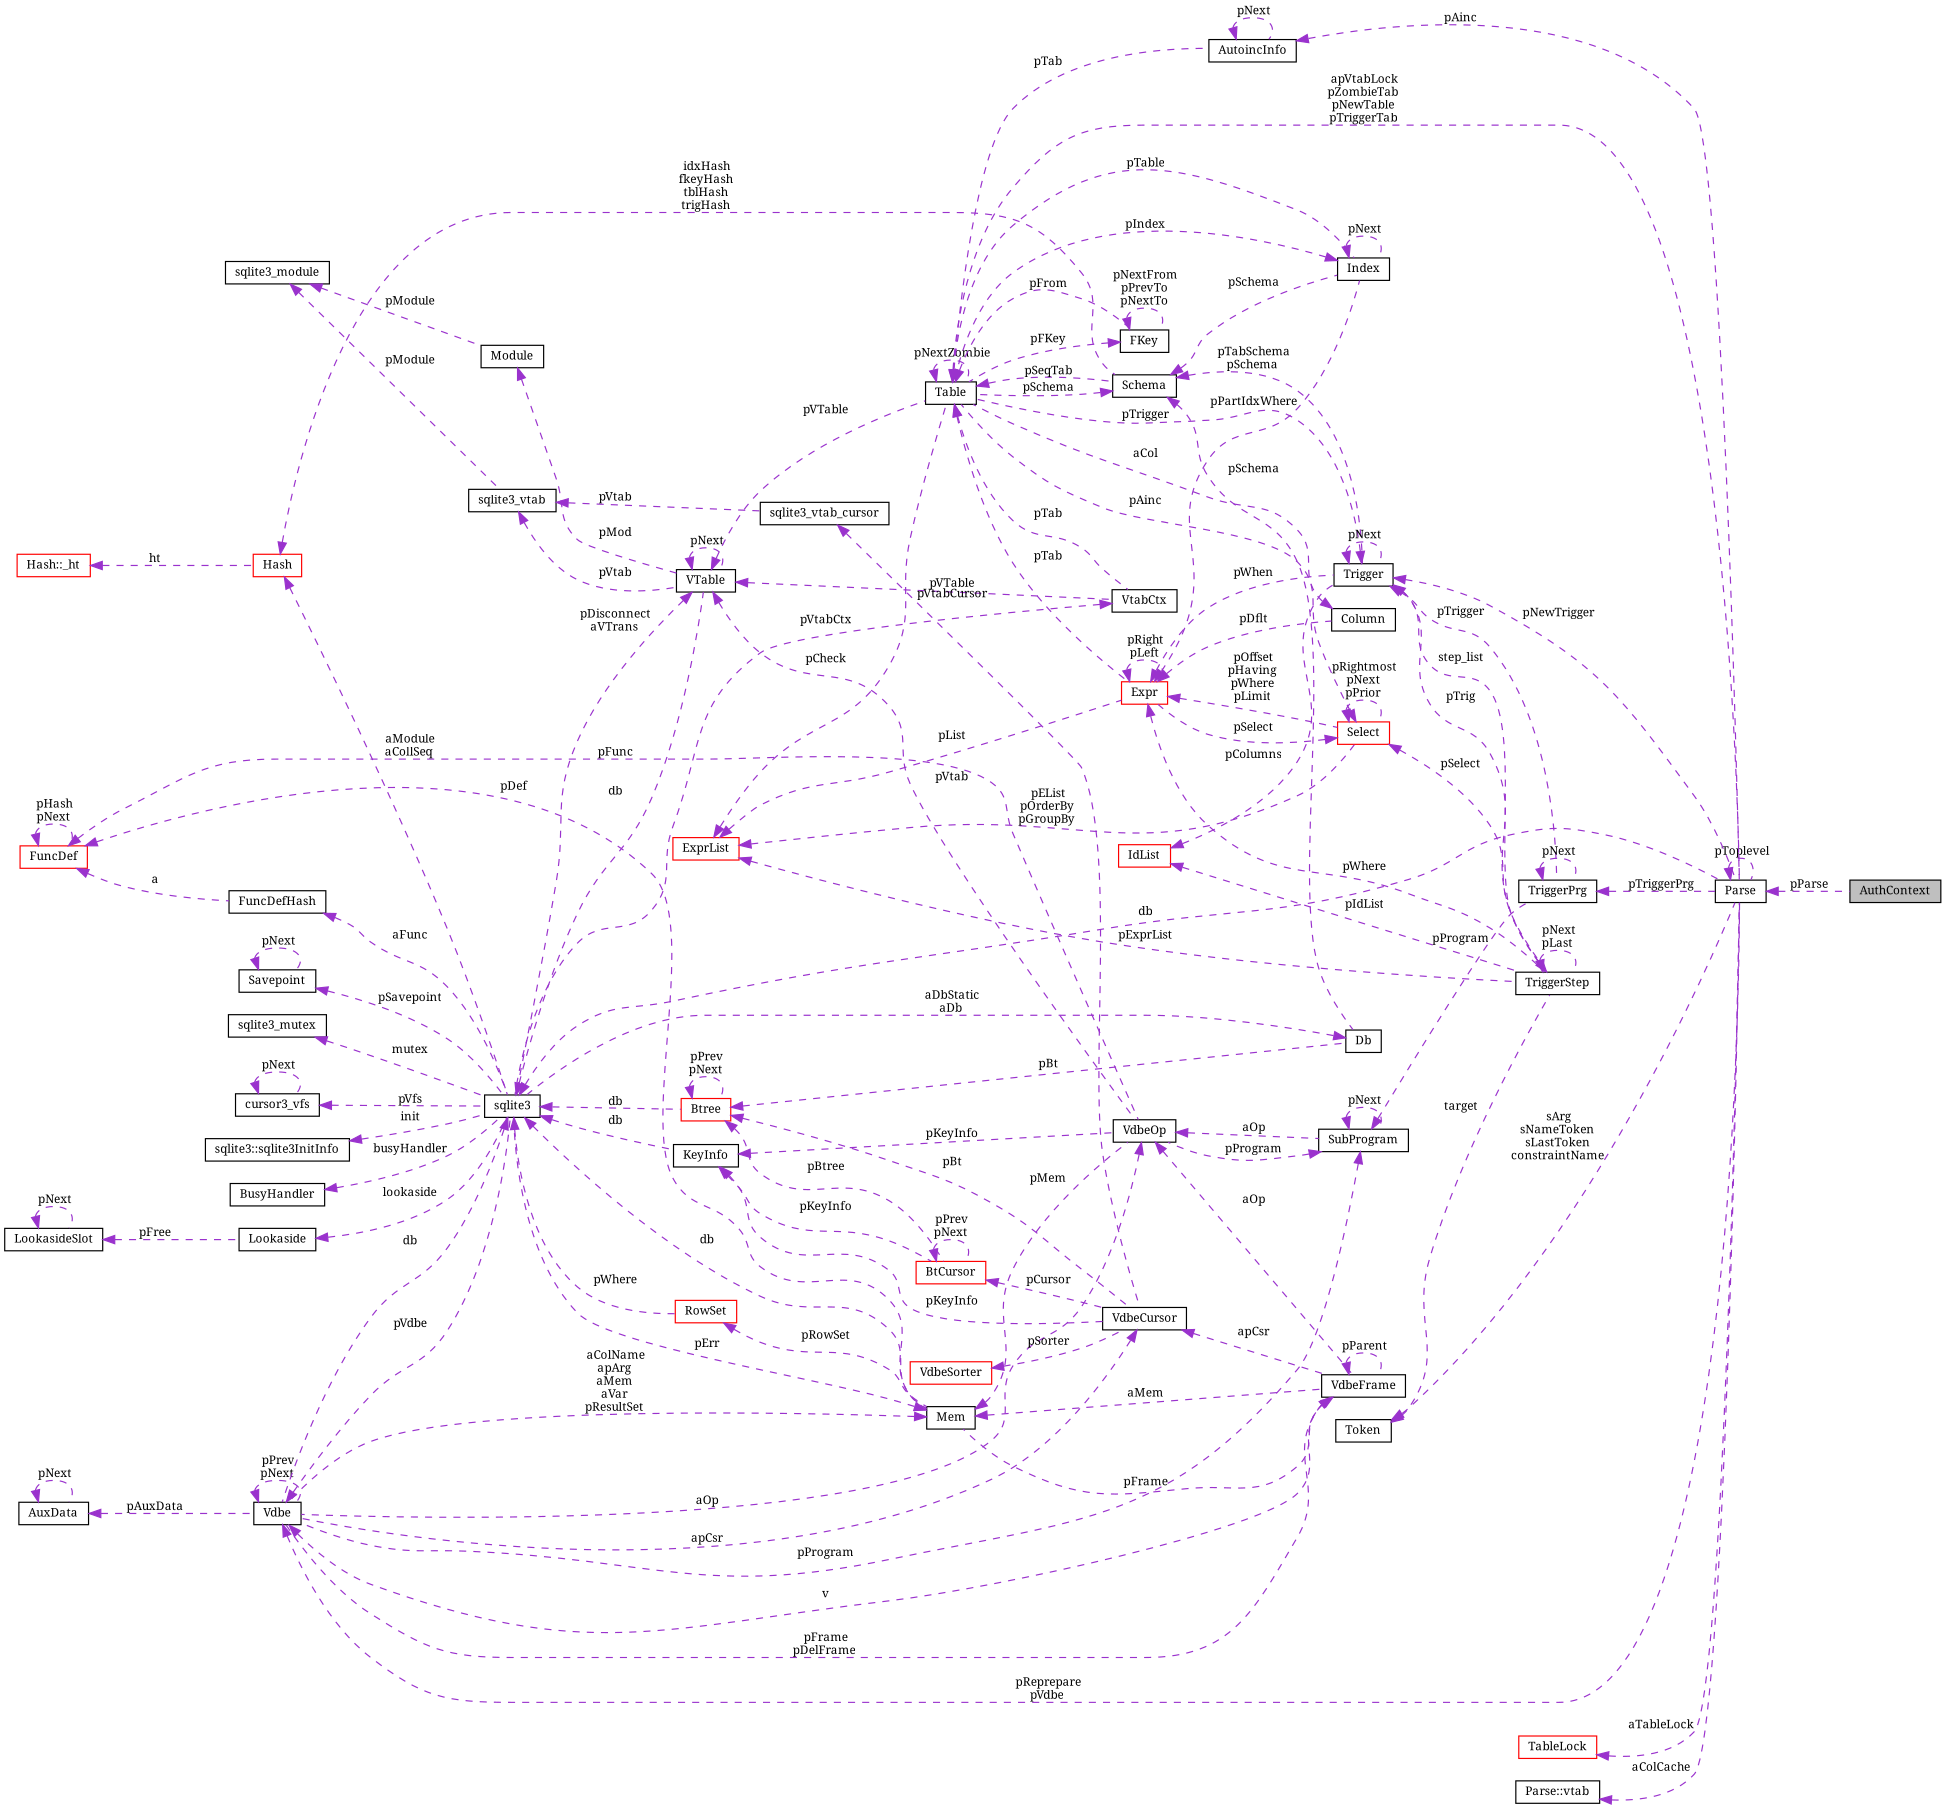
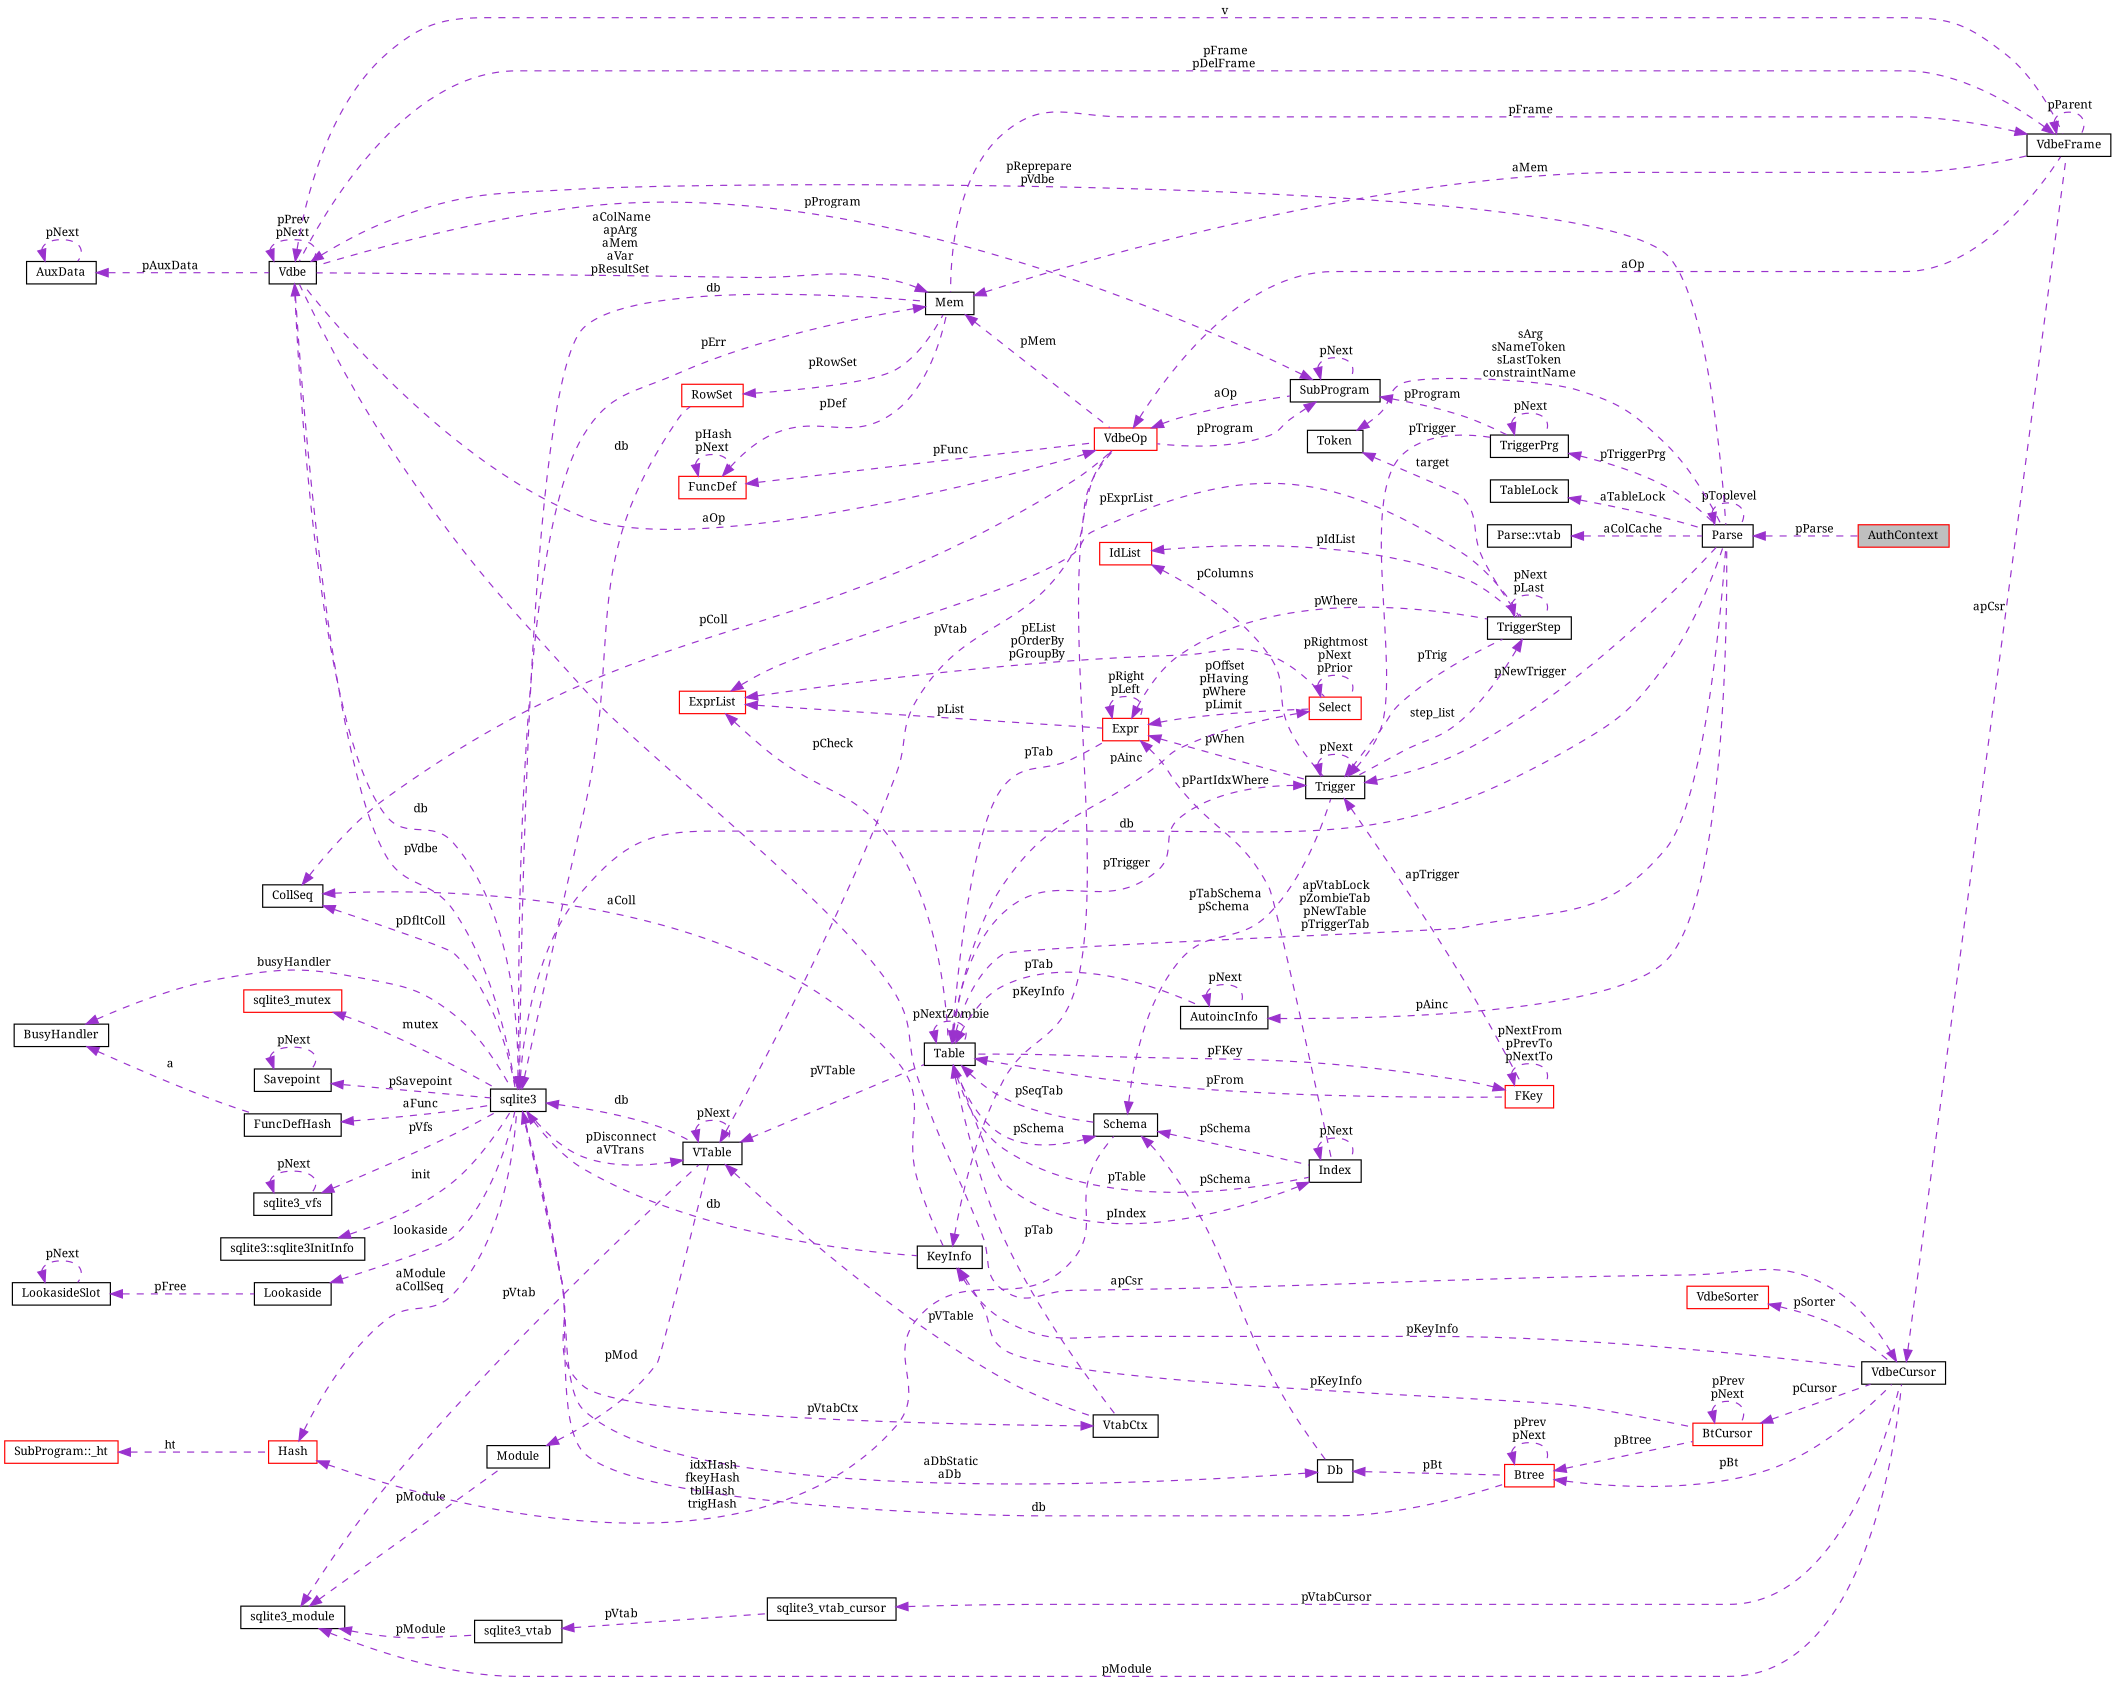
node "FKey": color black -> red
node "Hash::_ht": label "Hash::_ht" -> "SubProgram::_ht"
edge "VTable" -> "sqlite3_vtab": now "VTable" -> "sqlite3_module"
node "Column": removed
edge "Expr" -> "Select": removed, label "pSelect"
edge "TriggerStep" -> "Select": removed, label "pSelect"
node "AuthContext": color black -> red
edge "FuncDefHash" -> "FuncDef": now "FuncDefHash" -> "BusyHandler"
node "CollSeq": added
edge "FKey" -> "Trigger": added, label "apTrigger"
node "sqlite3_mutex": color black -> red
edge "Db" -> "Btree": reversed
node "cursor3_vfs": label "cursor3_vfs" -> "sqlite3_vfs"
node "VdbeOp": color black -> red
edge "RowSet" -> "sqlite3": label " pWhere" -> " db"
edge "VdbeCursor" -> "sqlite3_module": added, label "pModule"
node "TableLock": color red -> black
